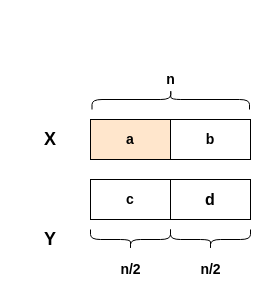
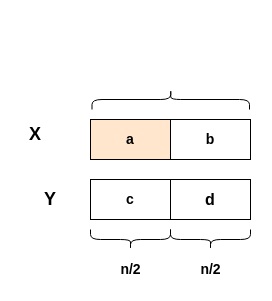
node "n": removed
node "X": moved (51, 140) -> (36, 135)
node "Y": moved (51, 240) -> (51, 200)
